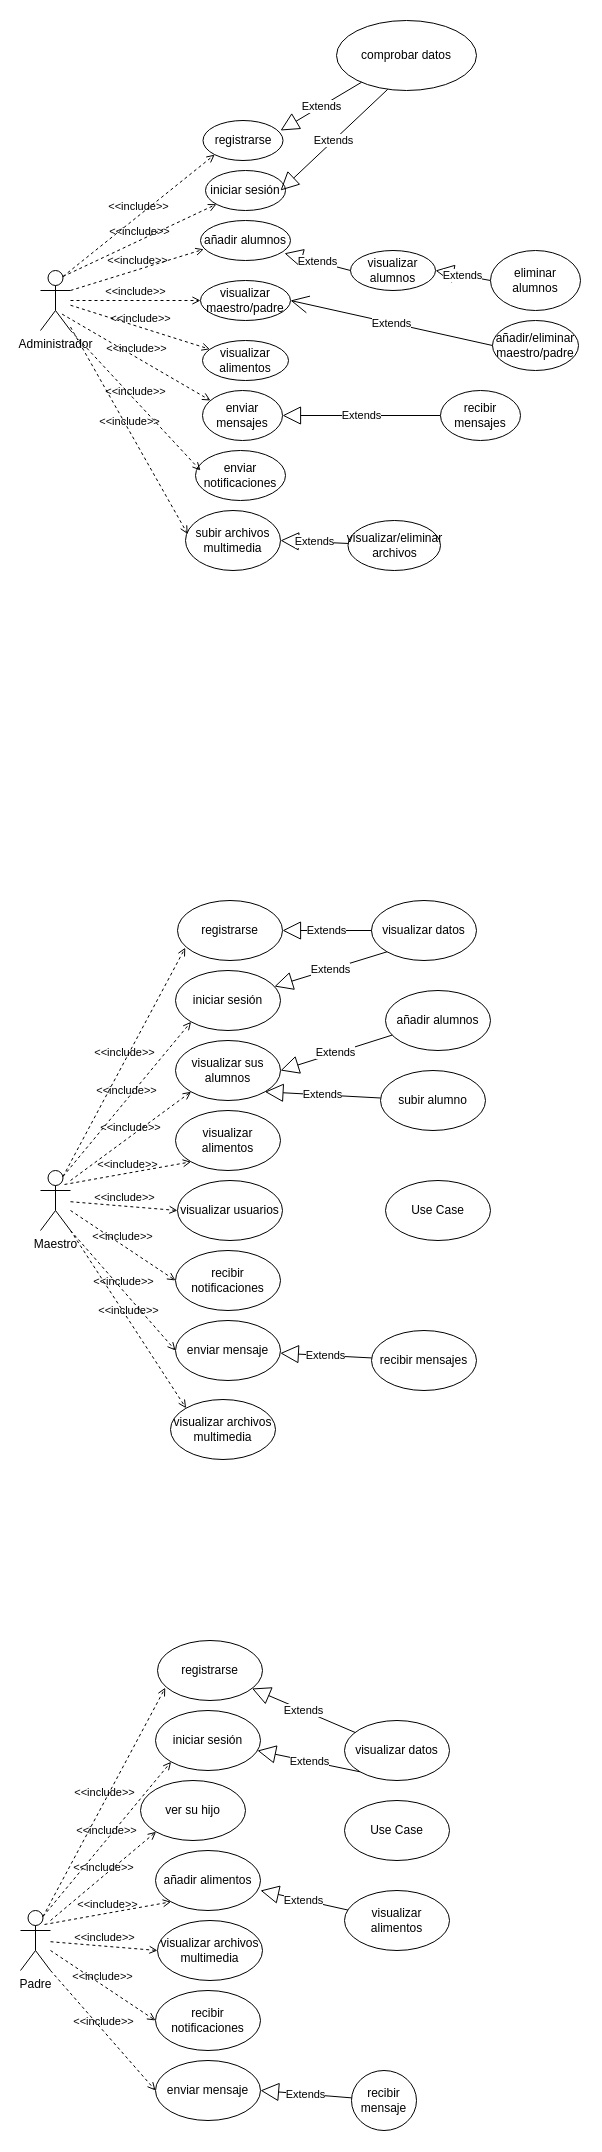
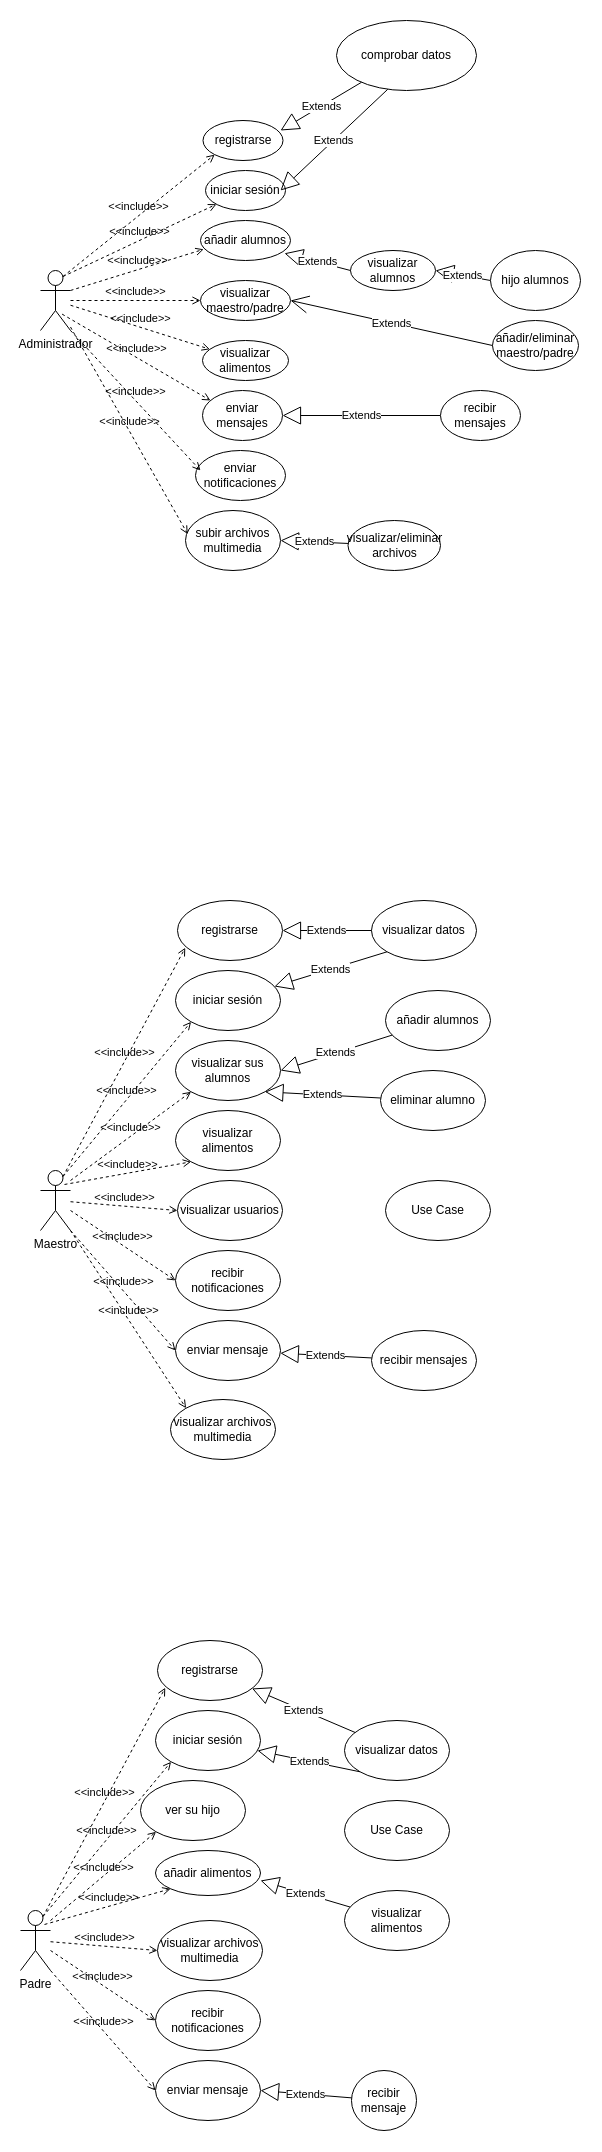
node "eliminar alumnos": label "eliminar alumnos" -> "hijo alumnos"
node "subir alumno": label "subir alumno" -> "eliminar alumno"
node "añadir alimentos": size 105x60 -> 105x45
